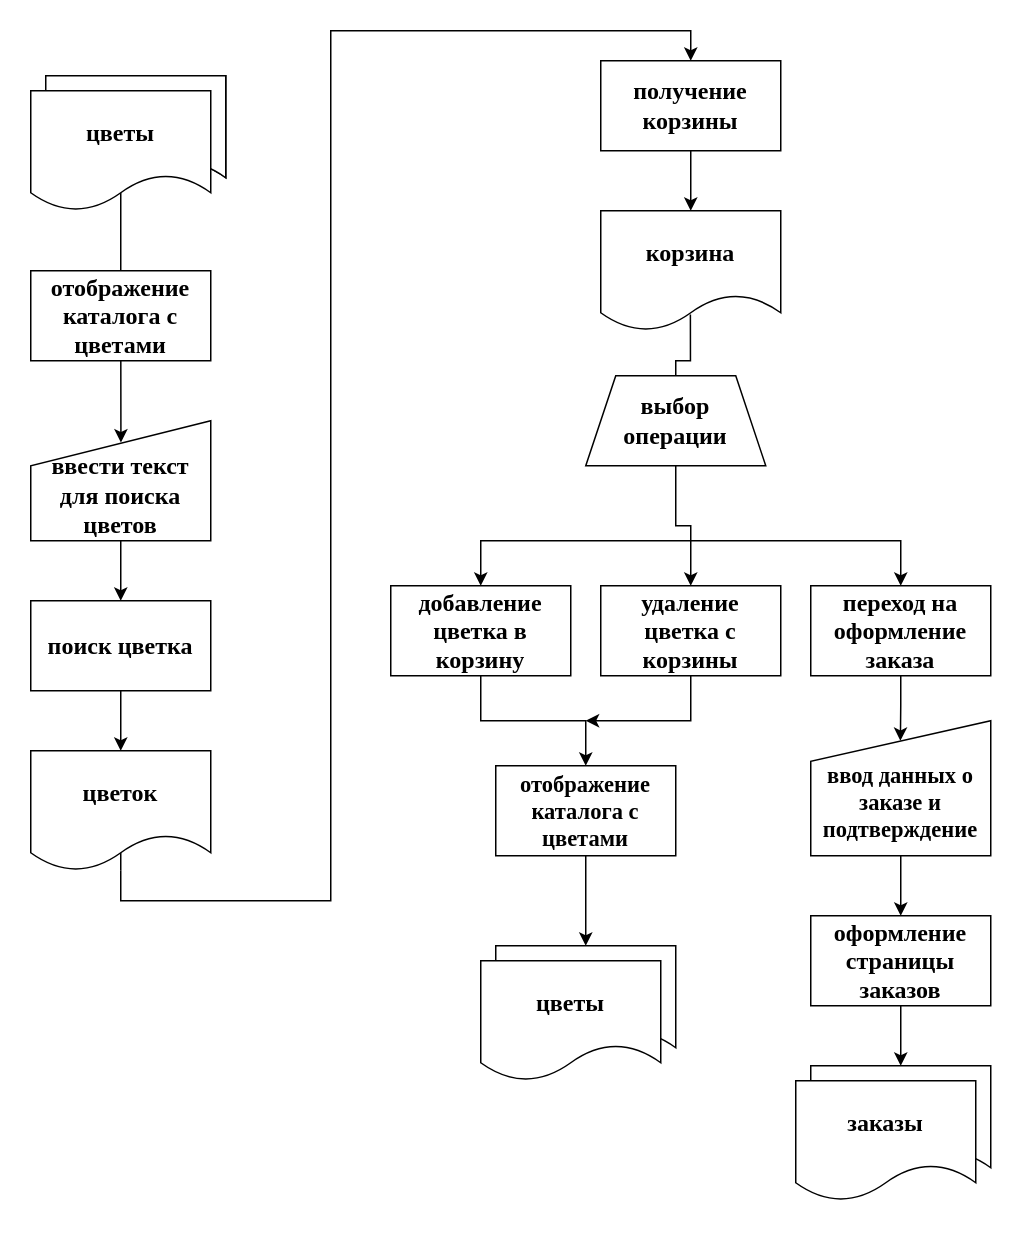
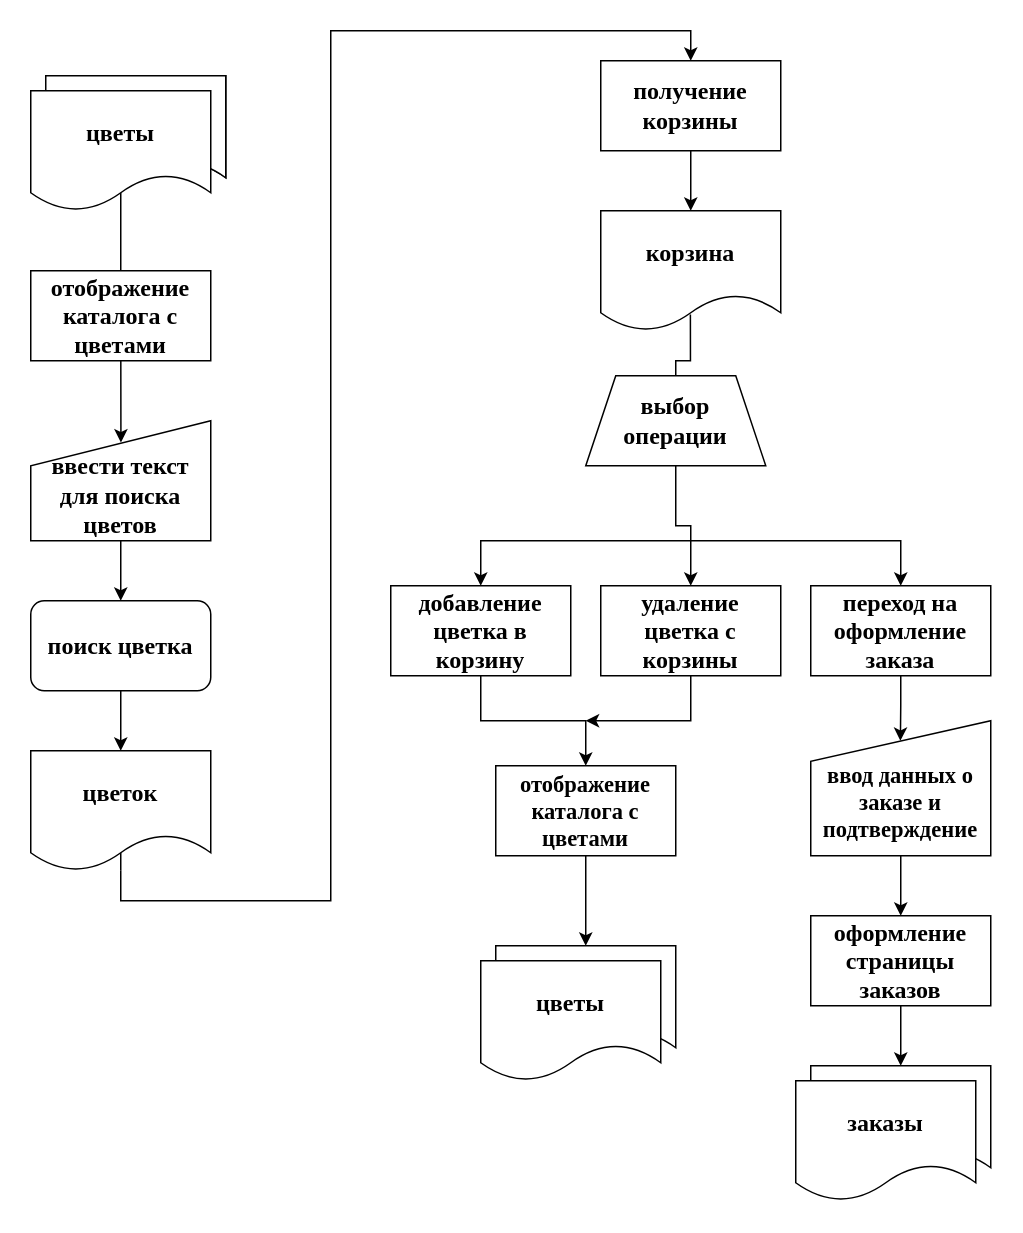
node "поиск цветка": shape rectangle -> rounded rectangle
